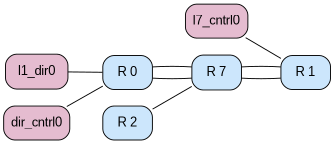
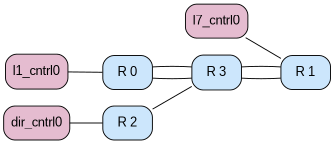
node "l1_dir0": label "l1_dir0" -> "l1_cntrl0"
node "R 7": label "R 7" -> "R 3"
edge "R 0" -- "dir_cntrl0": now "R 2" -- "dir_cntrl0"
